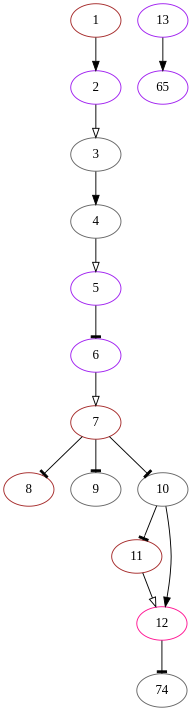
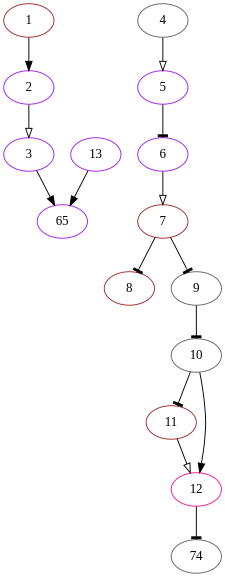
node "3": color gray40 -> purple
edge "3" -> "4": now "3" -> "65"
edge "7" -> "10": now "9" -> "10"
